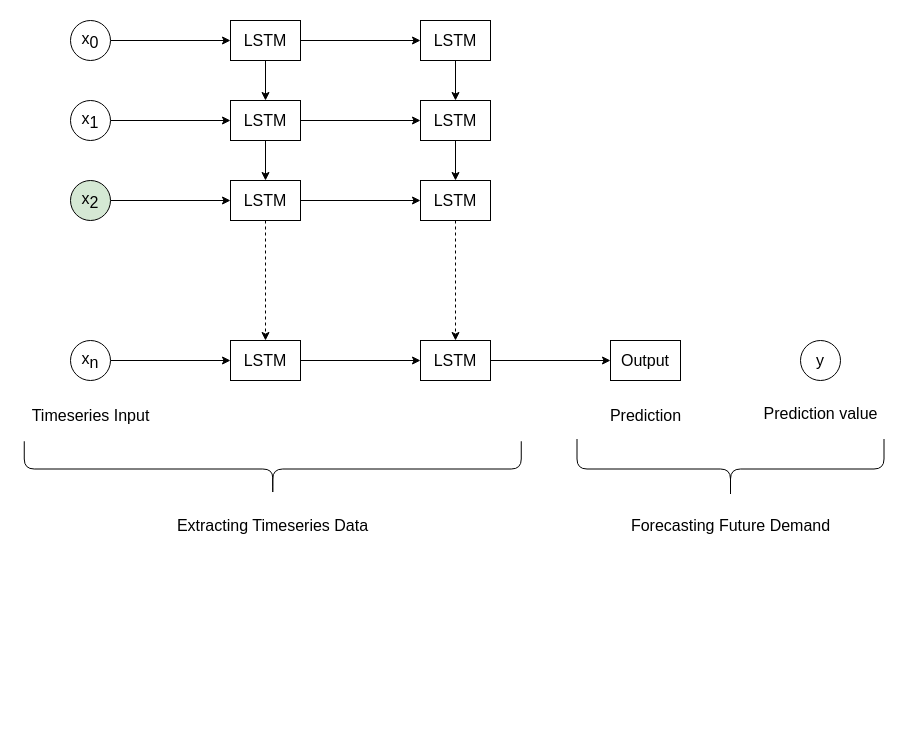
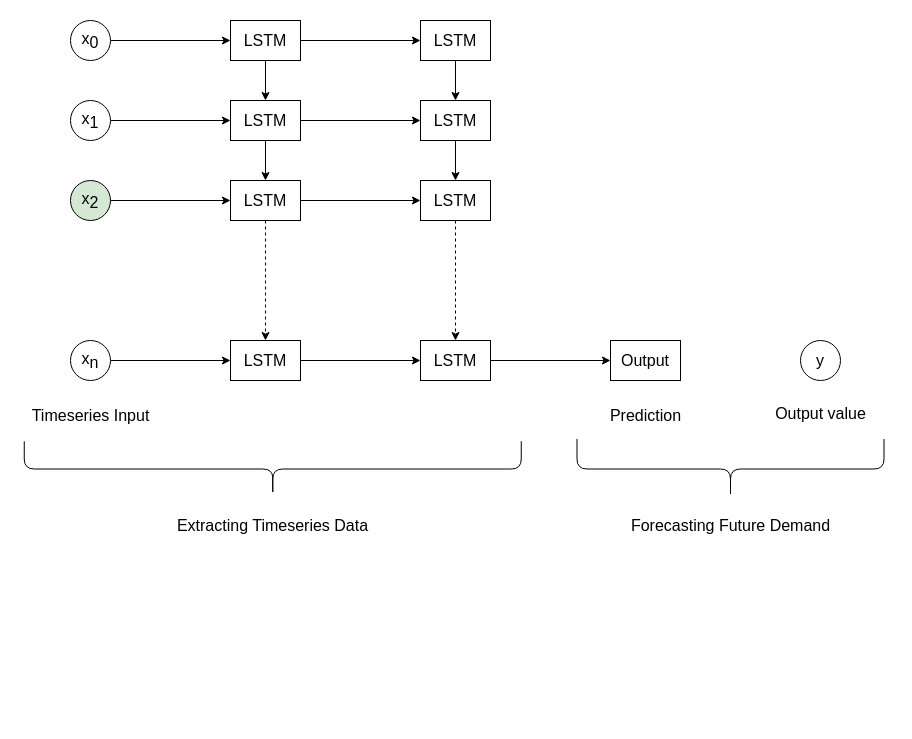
node "Prediction value": label "Prediction value" -> "Output value"
